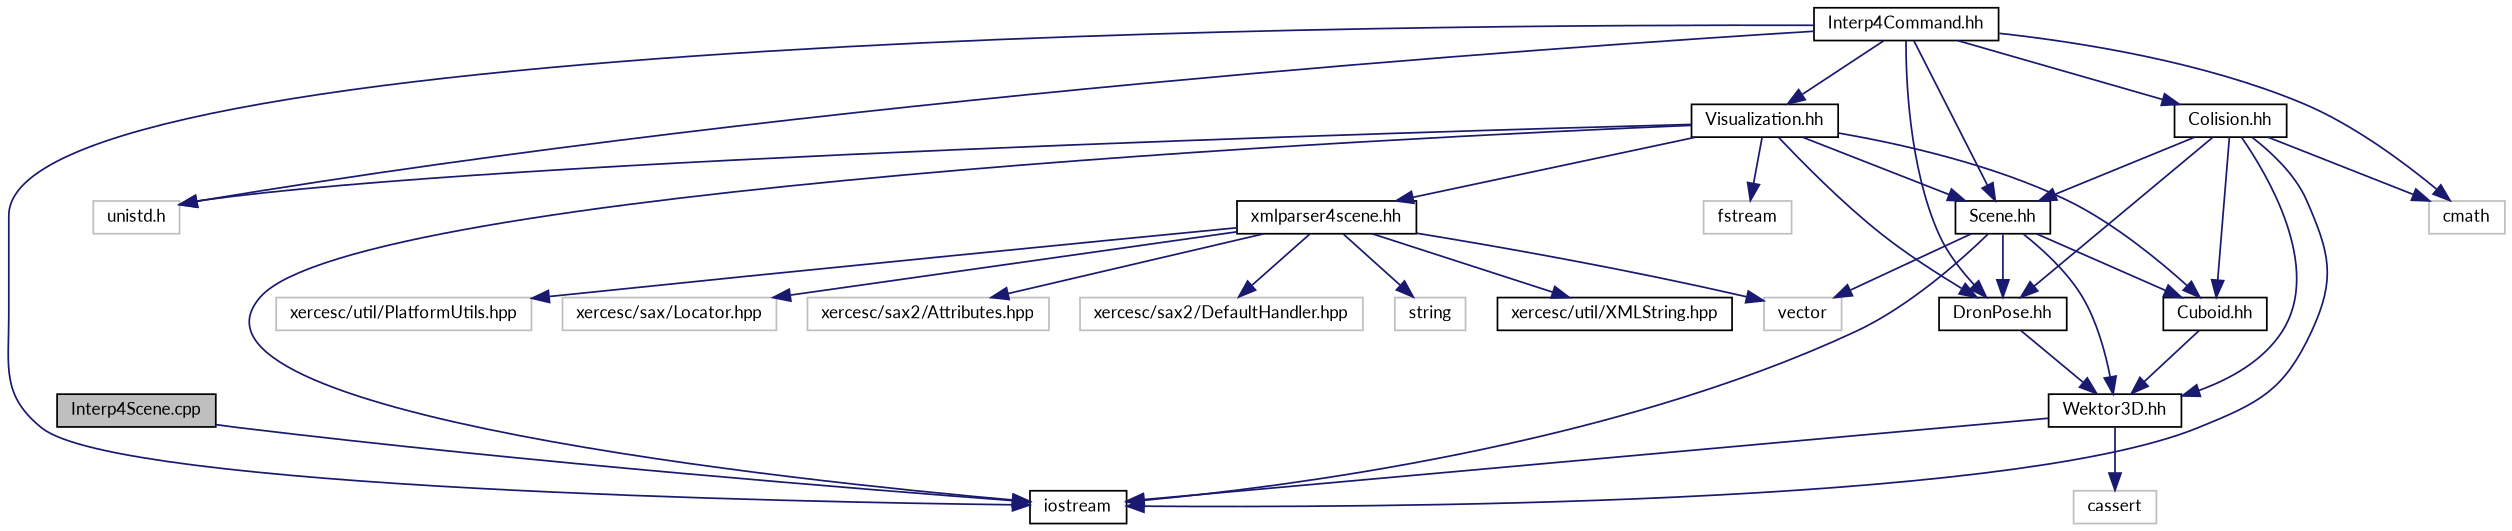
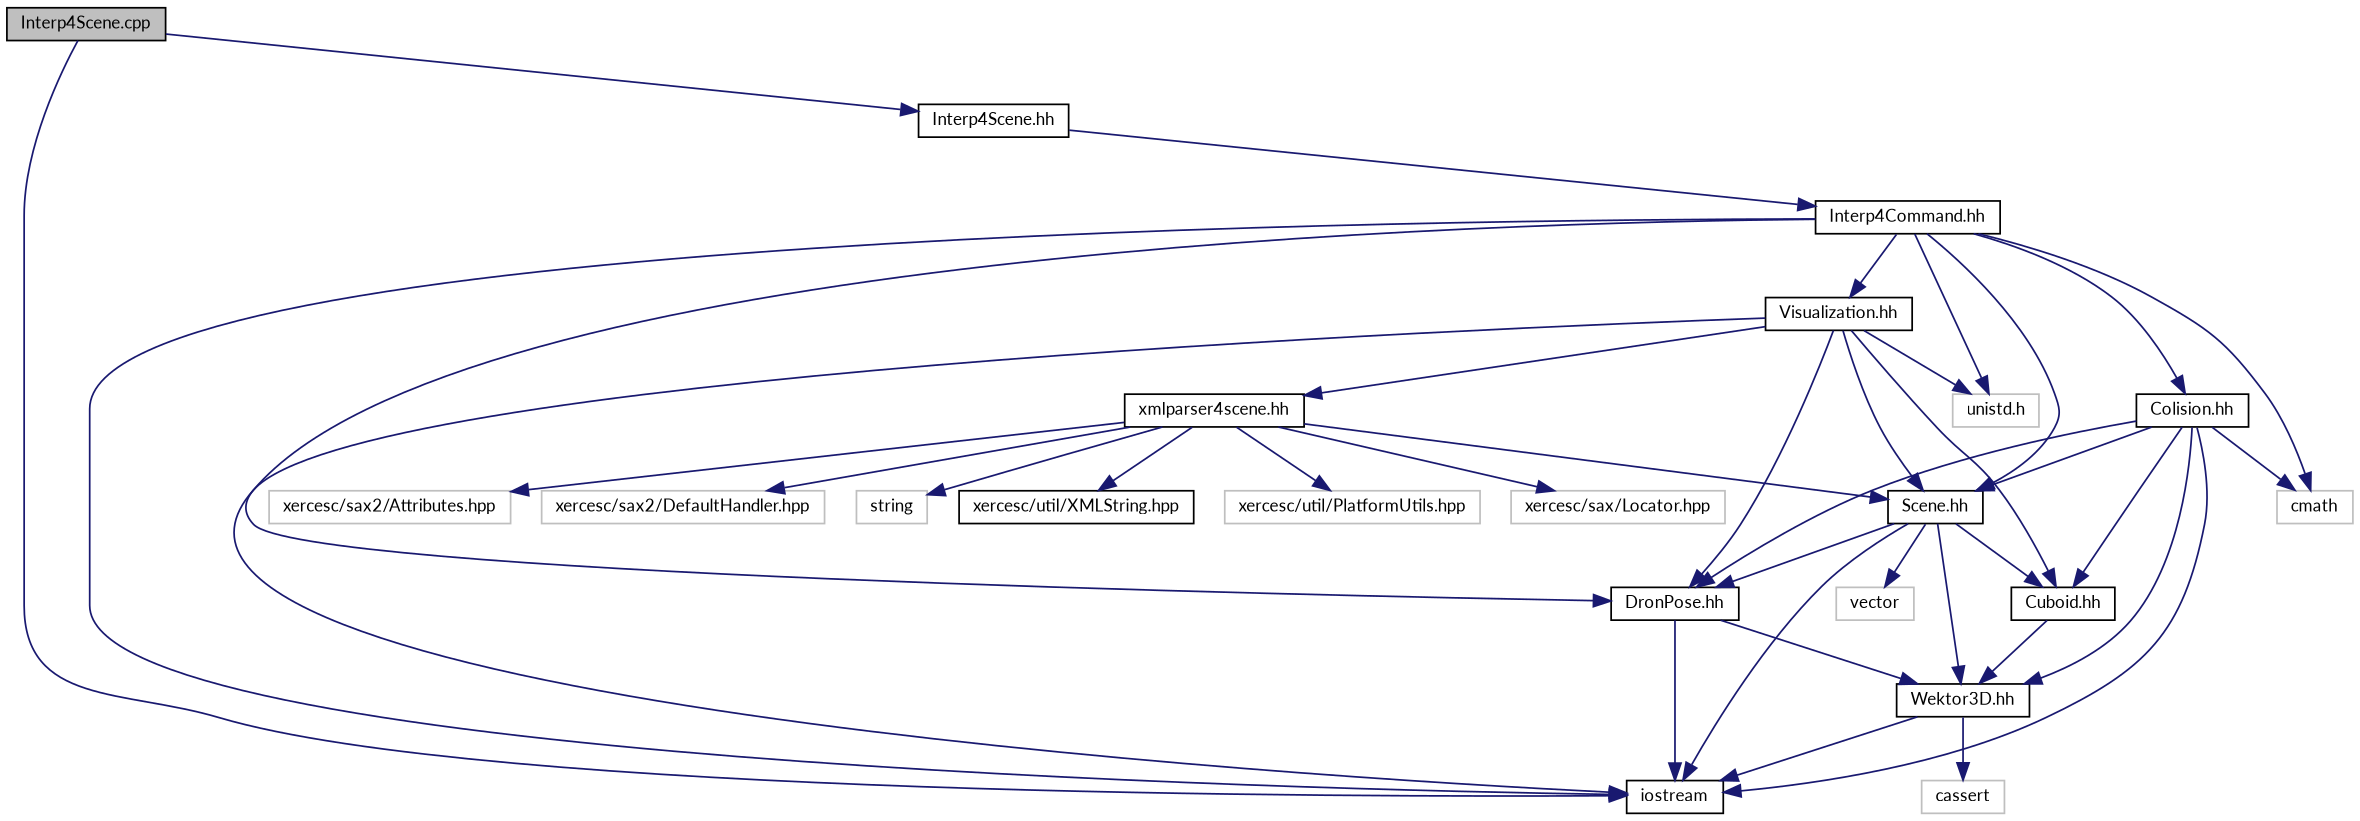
node "Interp4Scene.hh": added
node "fstream": removed
edge "xmlparser4scene.hh" -> "vector": now "xmlparser4scene.hh" -> "Scene.hh"
edge "DronPose.hh" -> "iostream": added
